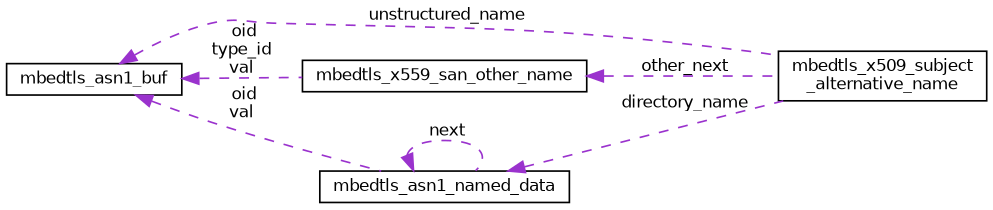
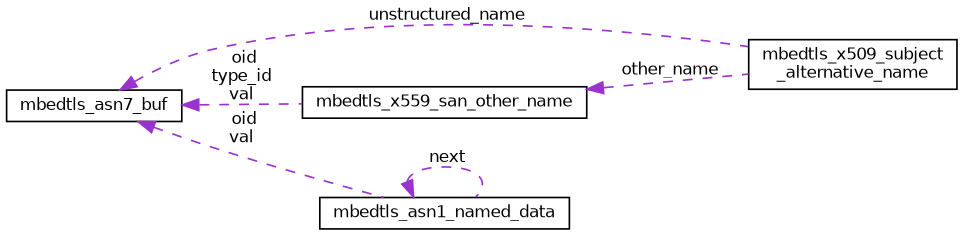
edge "mbedtls_x509_subject _alternative_name" -> "mbedtls_x559_san_other_name": label " other_next" -> " other_name"
node "mbedtls_asn1_buf": label "mbedtls_asn1_buf" -> "mbedtls_asn7_buf"
edge "mbedtls_x509_subject _alternative_name" -> "mbedtls_asn1_named_data": removed, label "directory_name"
